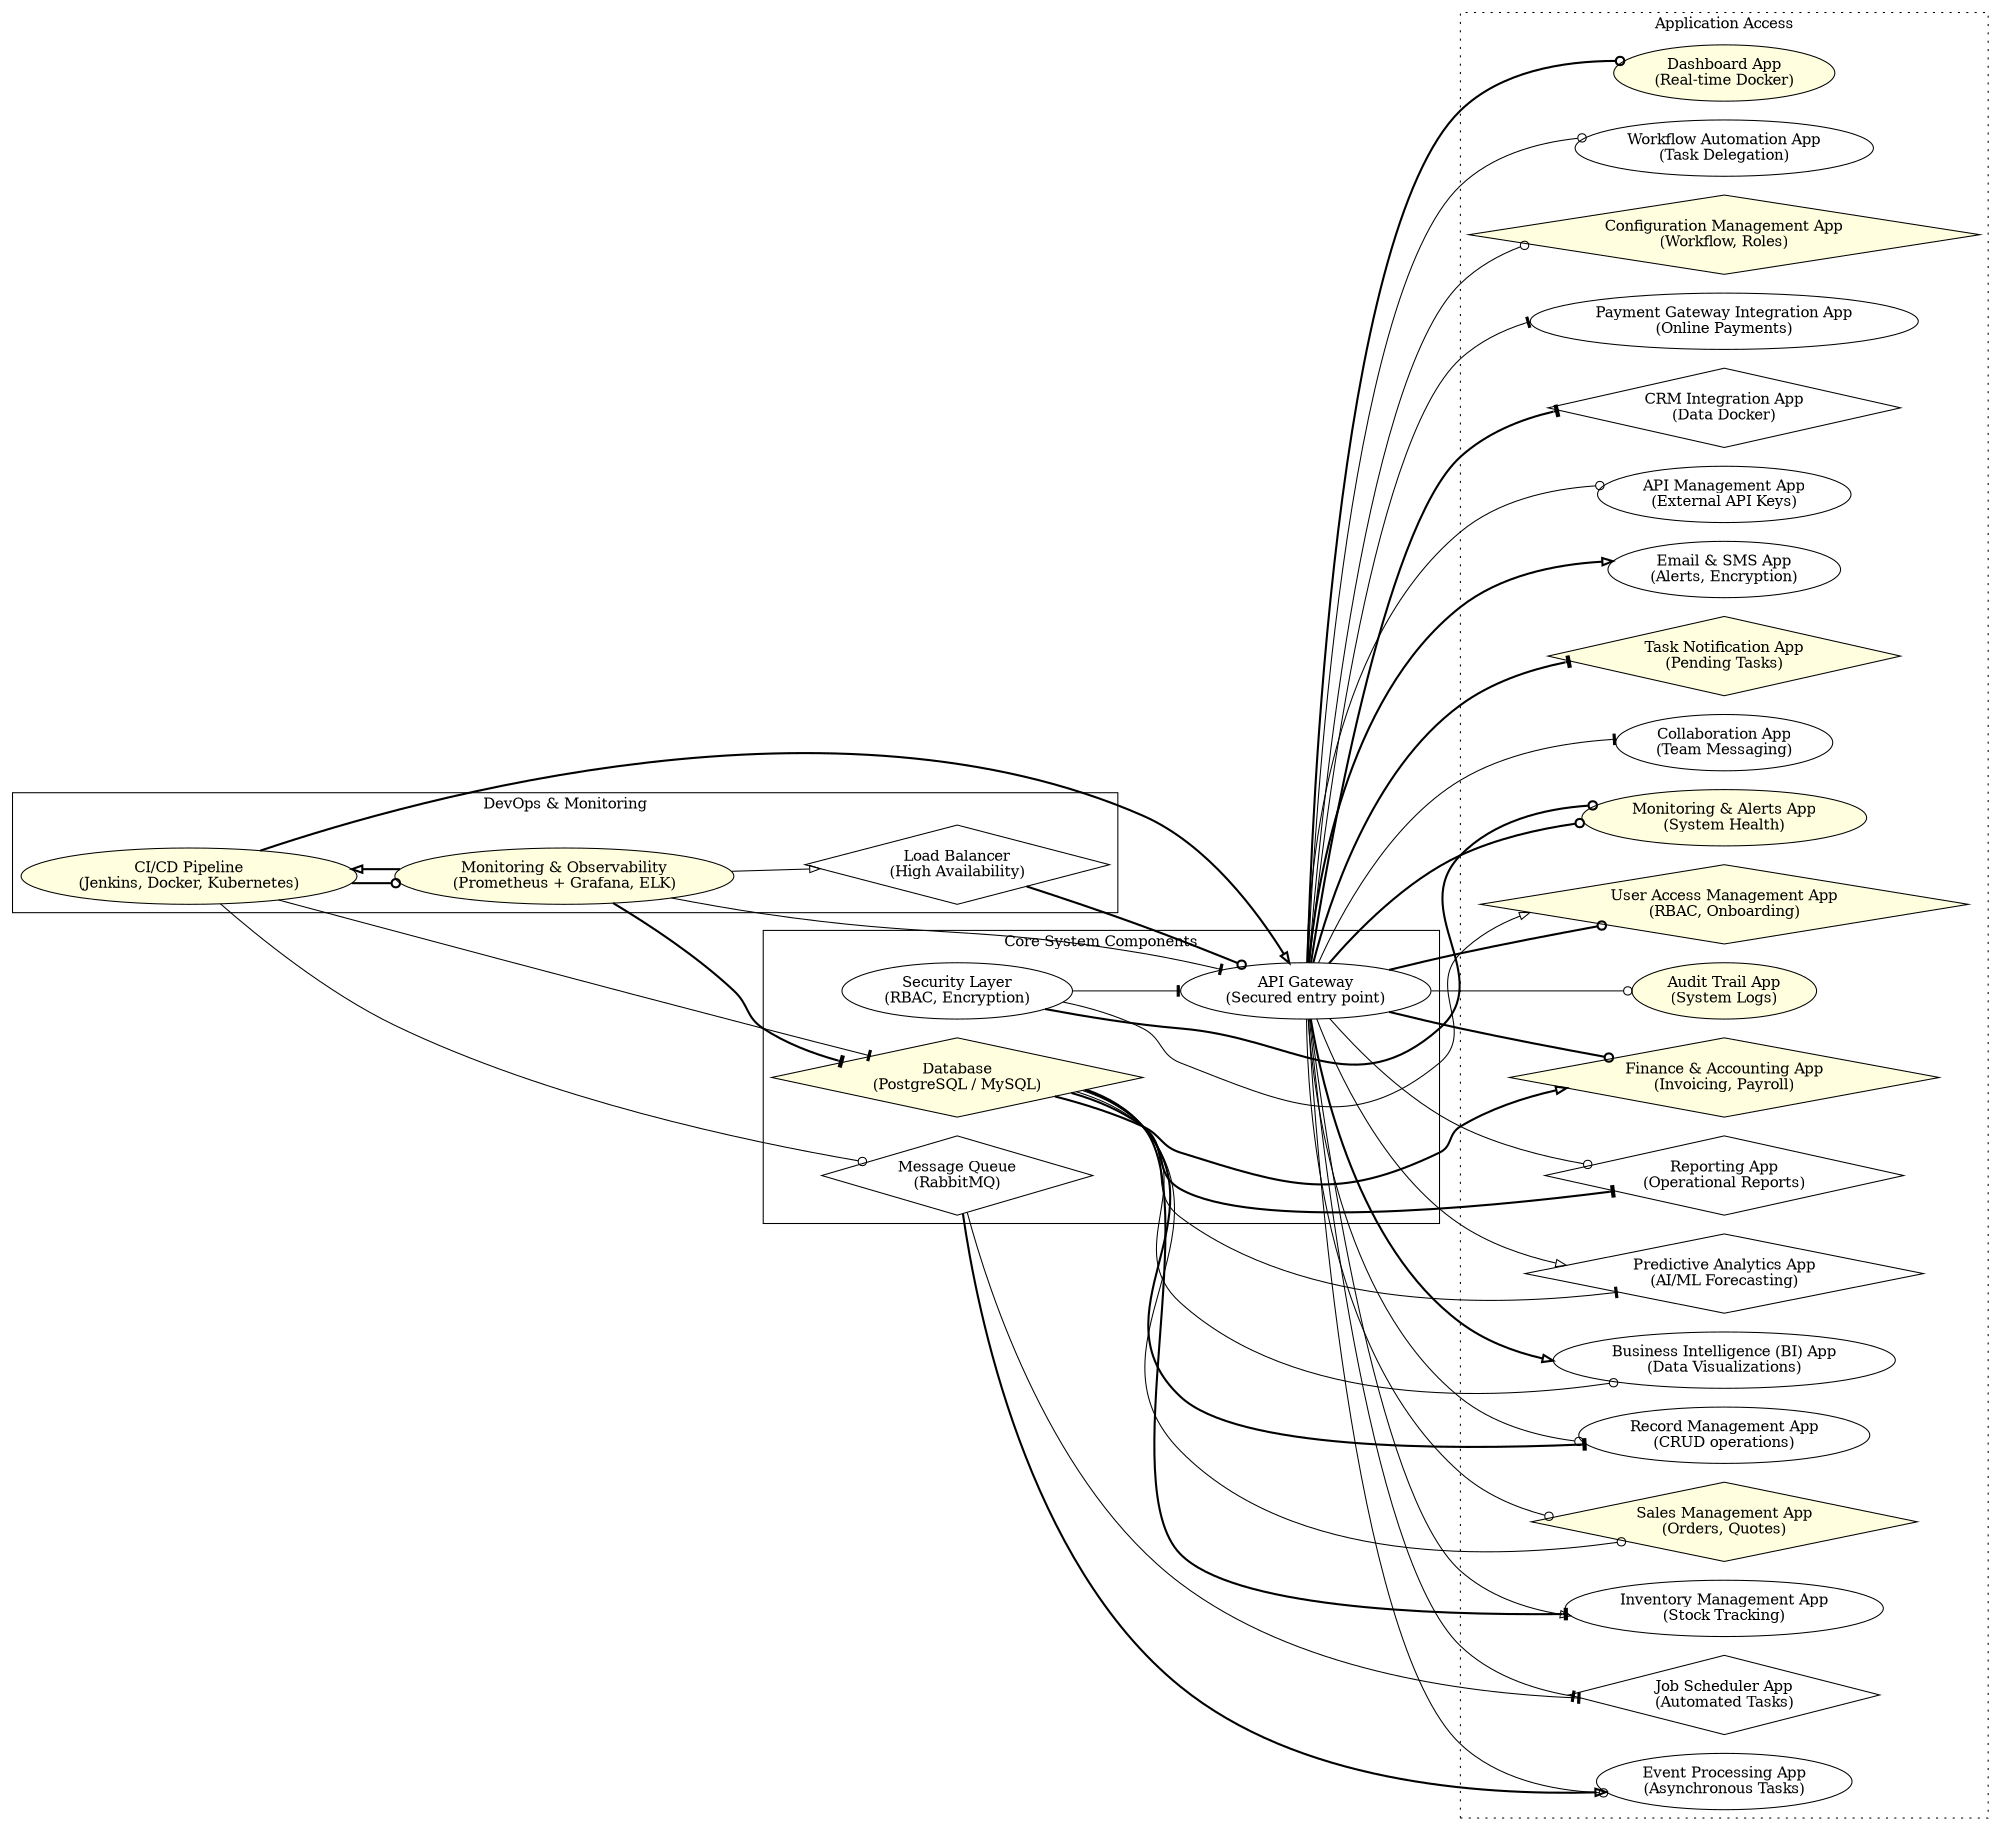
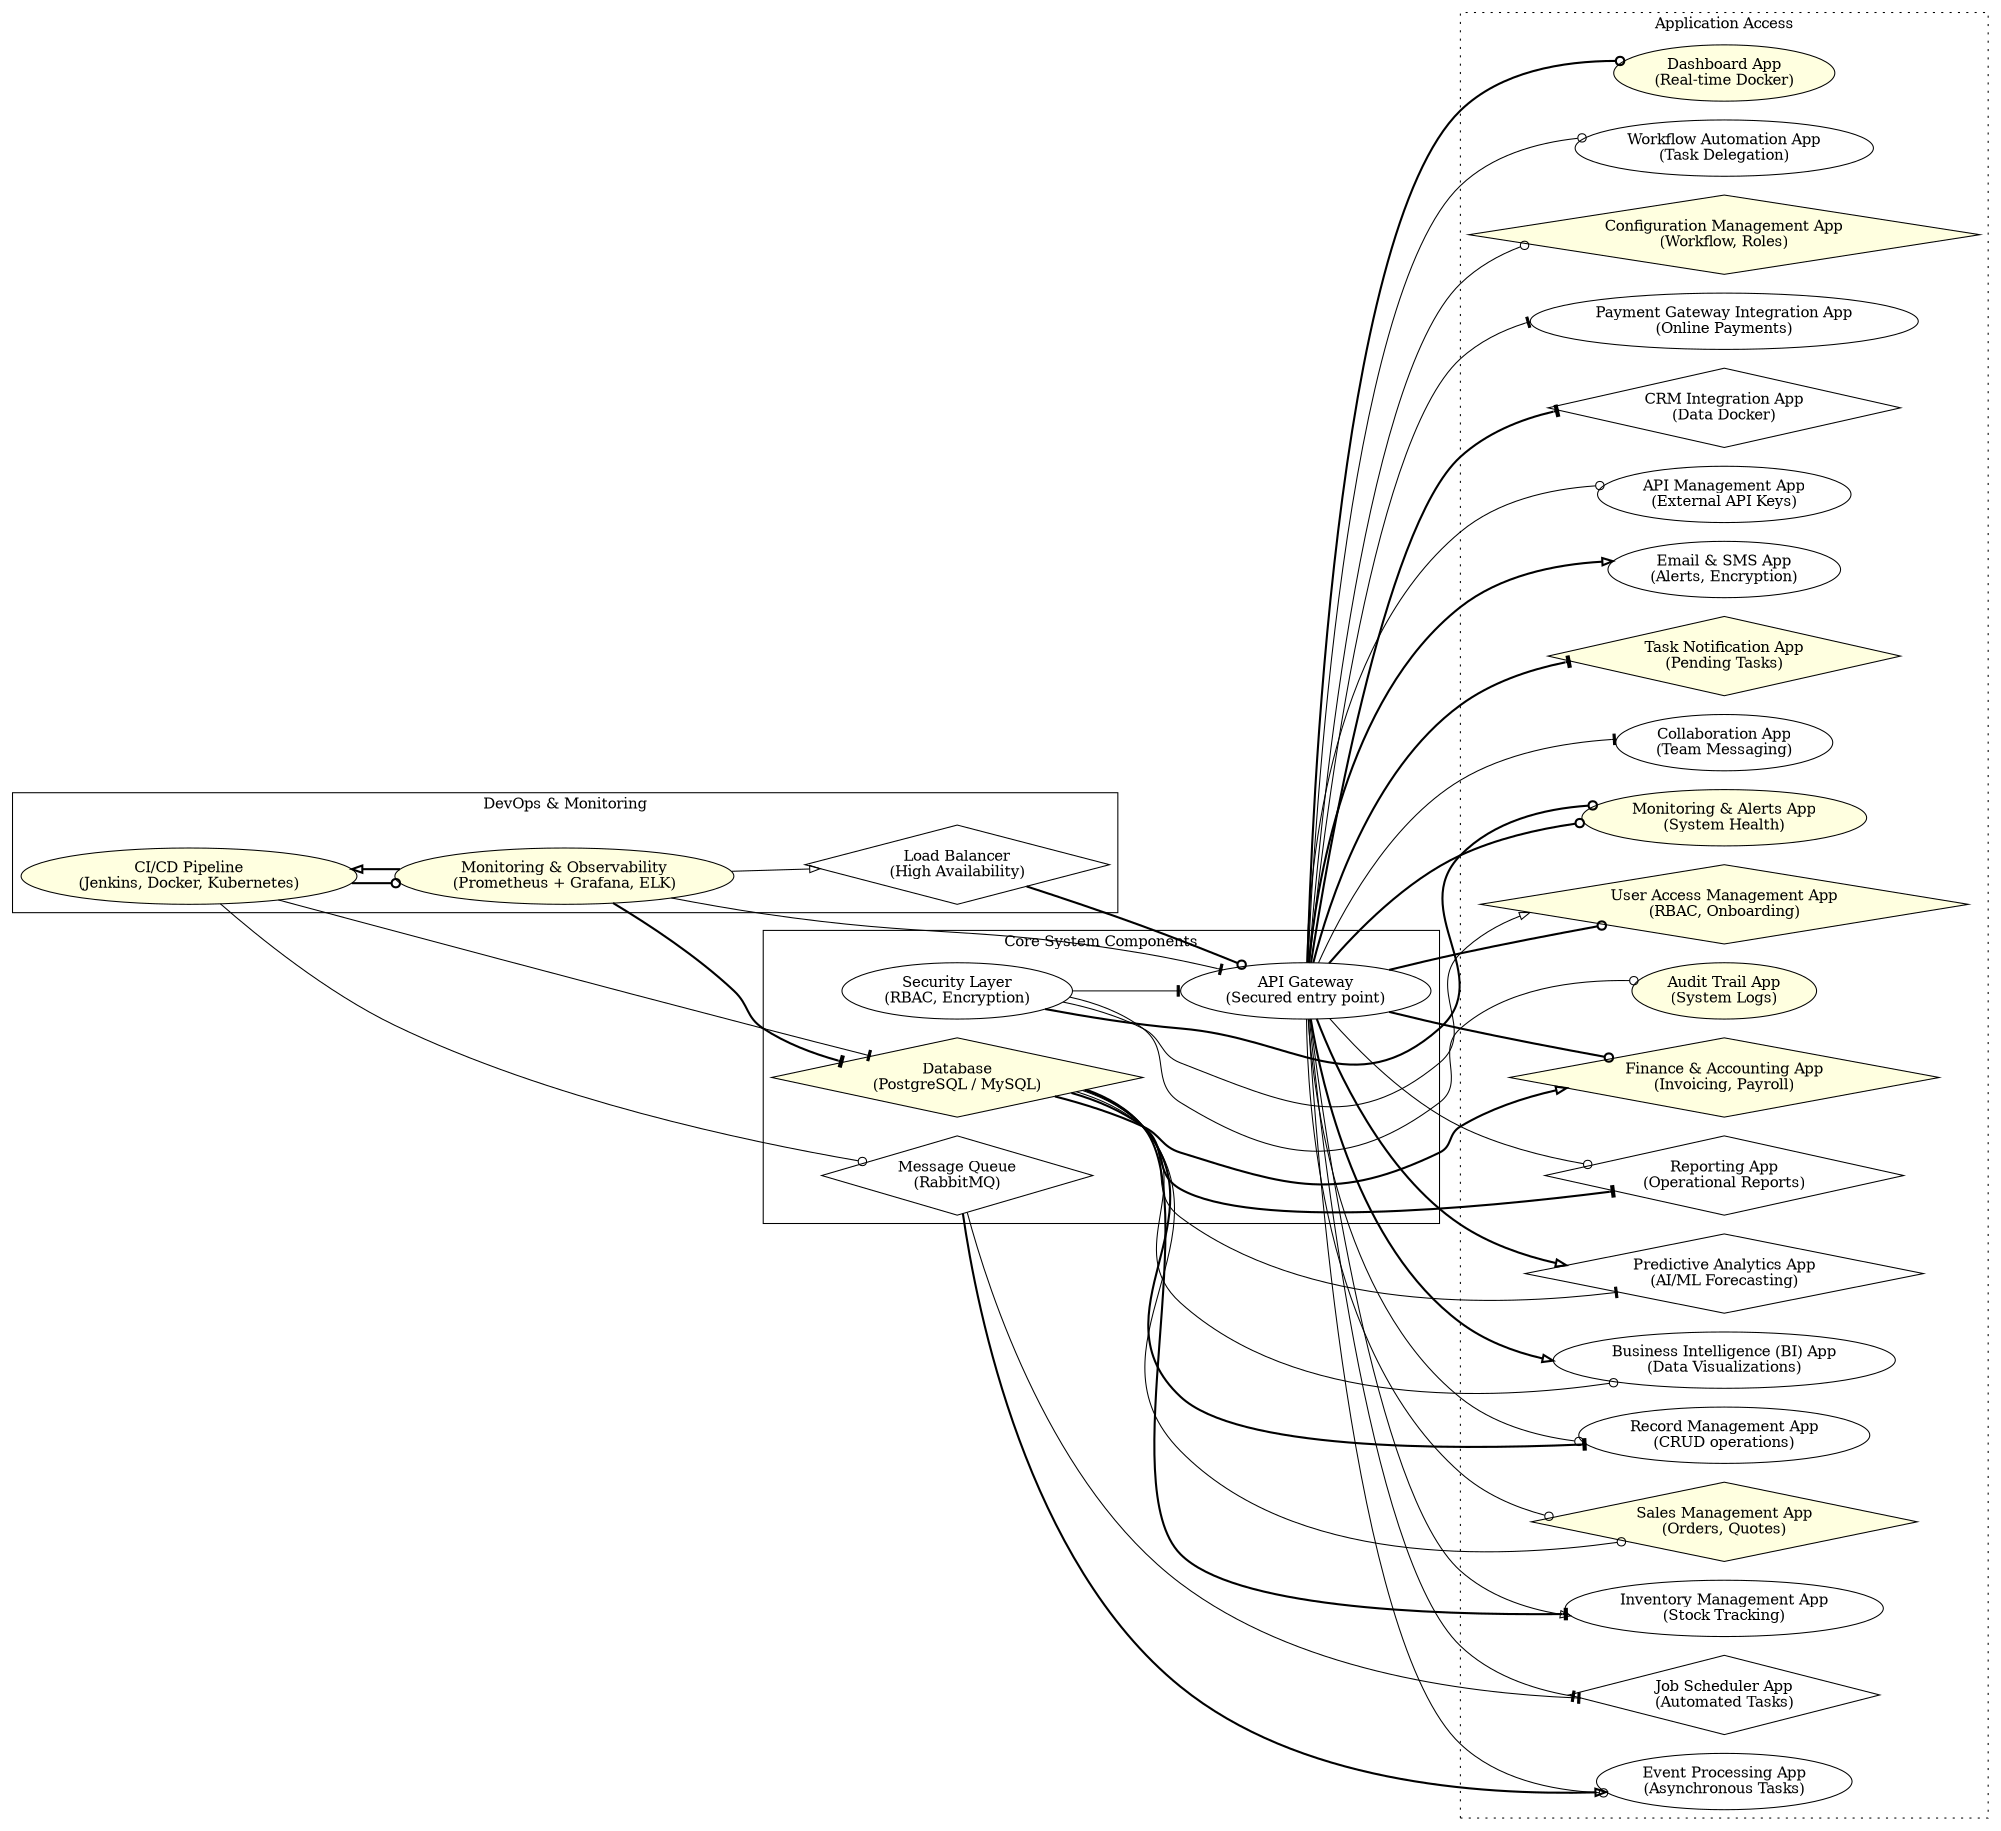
edge "CI/CD Pipeline (Jenkins, Docker, Kubernetes)" -> "API Gateway (Secured entry point)": removed
edge "API Gateway (Secured entry point)" -> "Audit Trail App (System Logs)": now "Security Layer (RBAC, Encryption)" -> "Audit Trail App (System Logs)"
edge "API Gateway (Secured entry point)" -> "Predictive Analytics App (AI/ML Forecasting)": style solid -> bold
